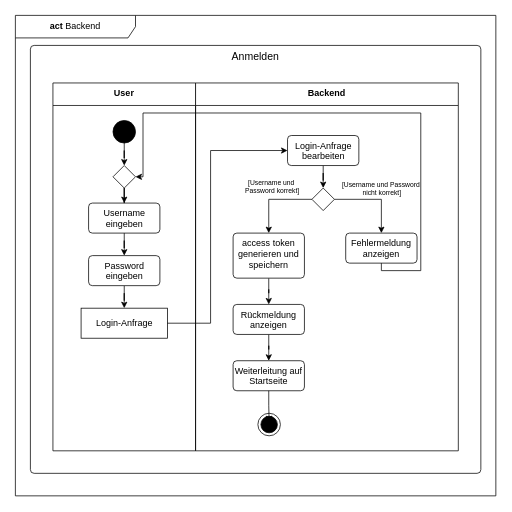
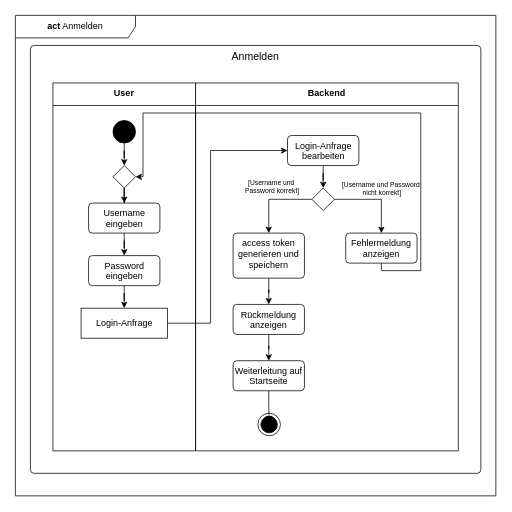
node "act Backend": label "act Backend" -> "act Anmelden"
